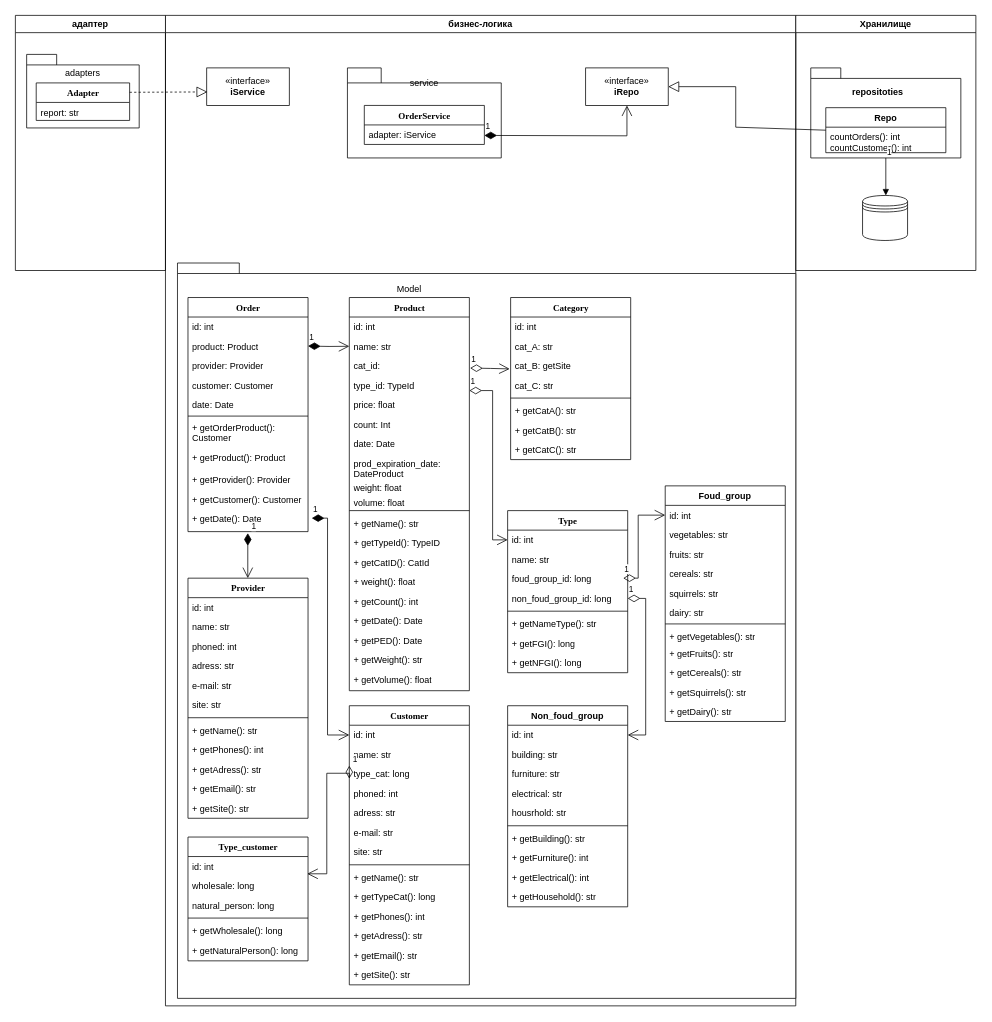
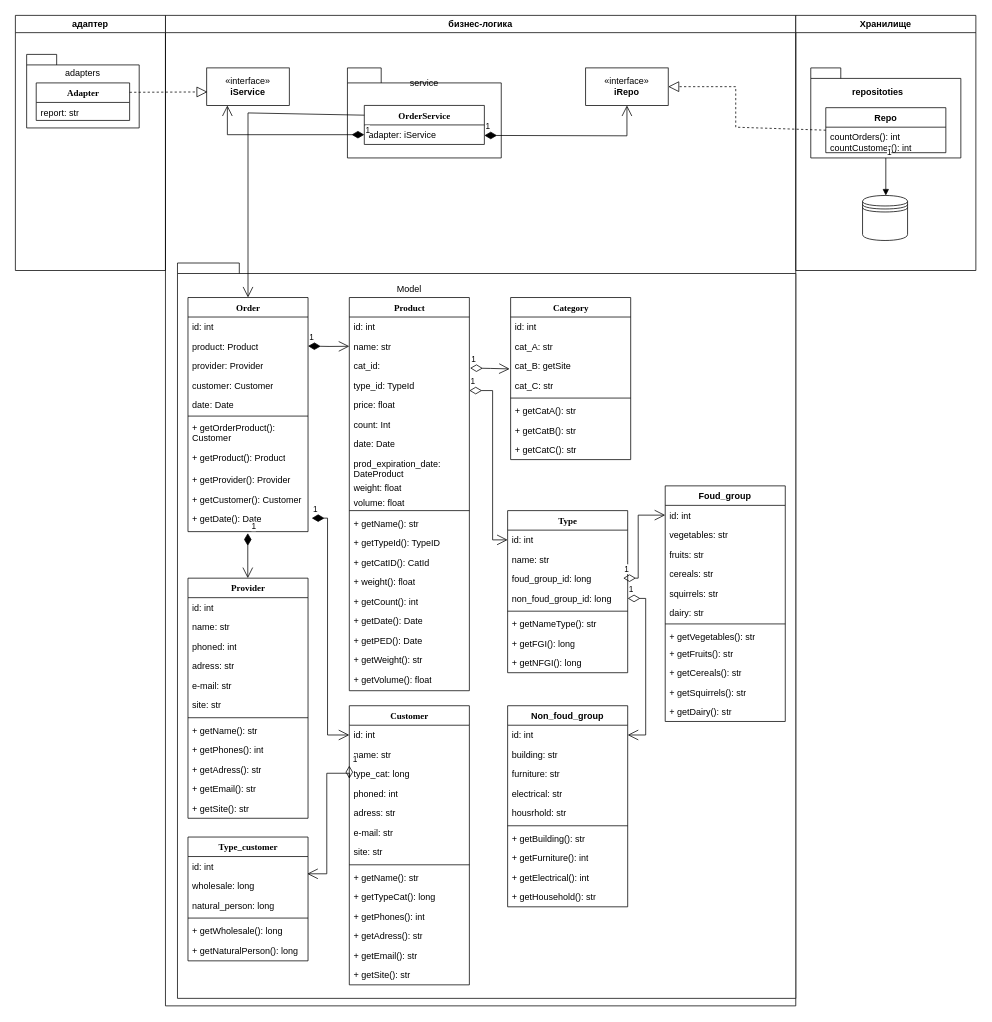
edge "OrderService" -> "Order": added
edge "Repo" -> "«interface» iRepo": style solid -> dashed
edge "«interface» iService" -- "adapter: iService": added, label "1"
